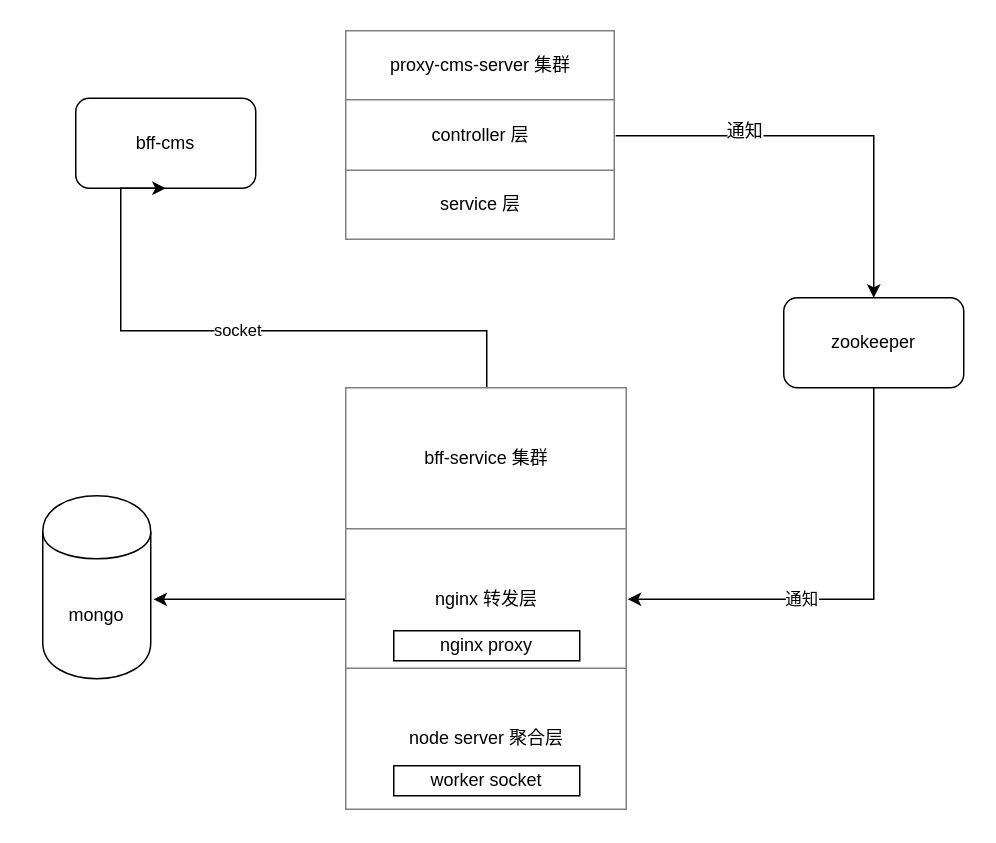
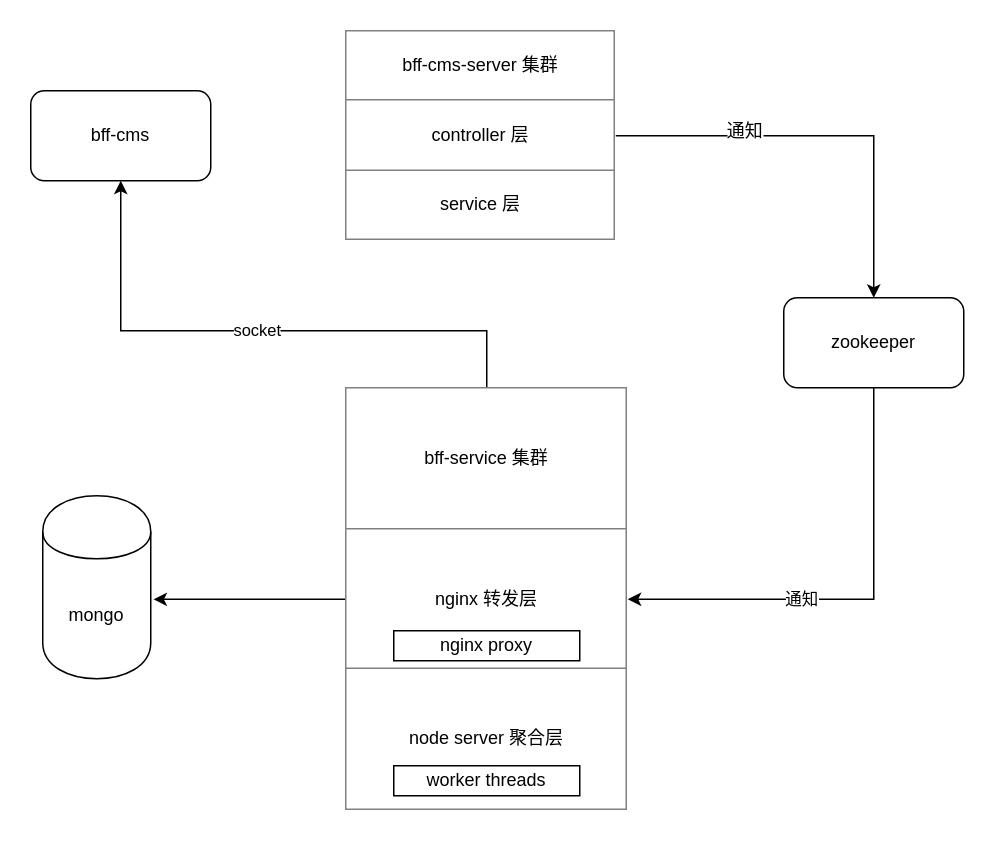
node "proxy-cms-server 集群 controller 层 service 层": label "proxy-cms-server 集群 controller 层 service 层" -> "bff-cms-server 集群 controller 层 service 层"
node "bff-cms": moved (166, 143) -> (121, 136)
node "worker socket": label "worker socket" -> "worker threads"
